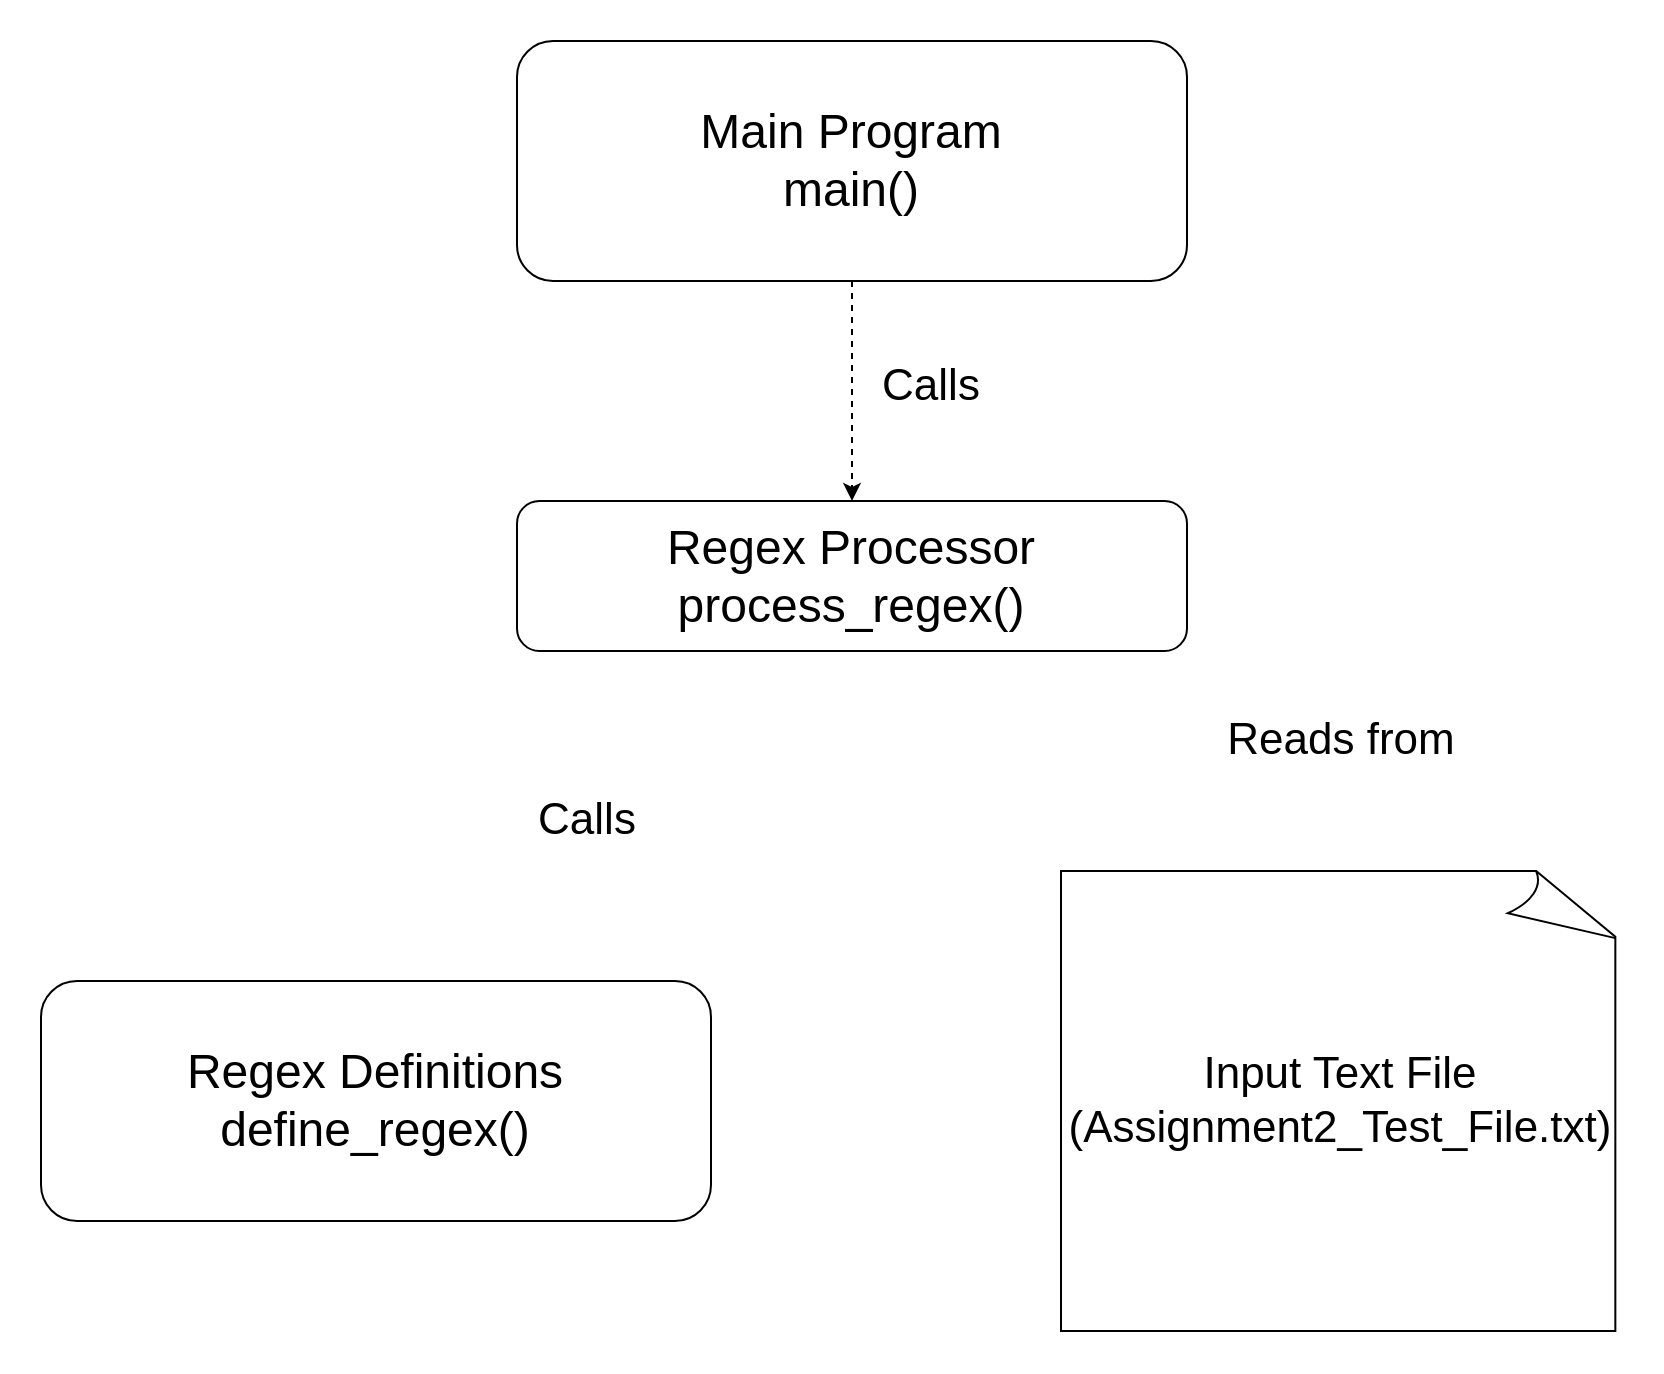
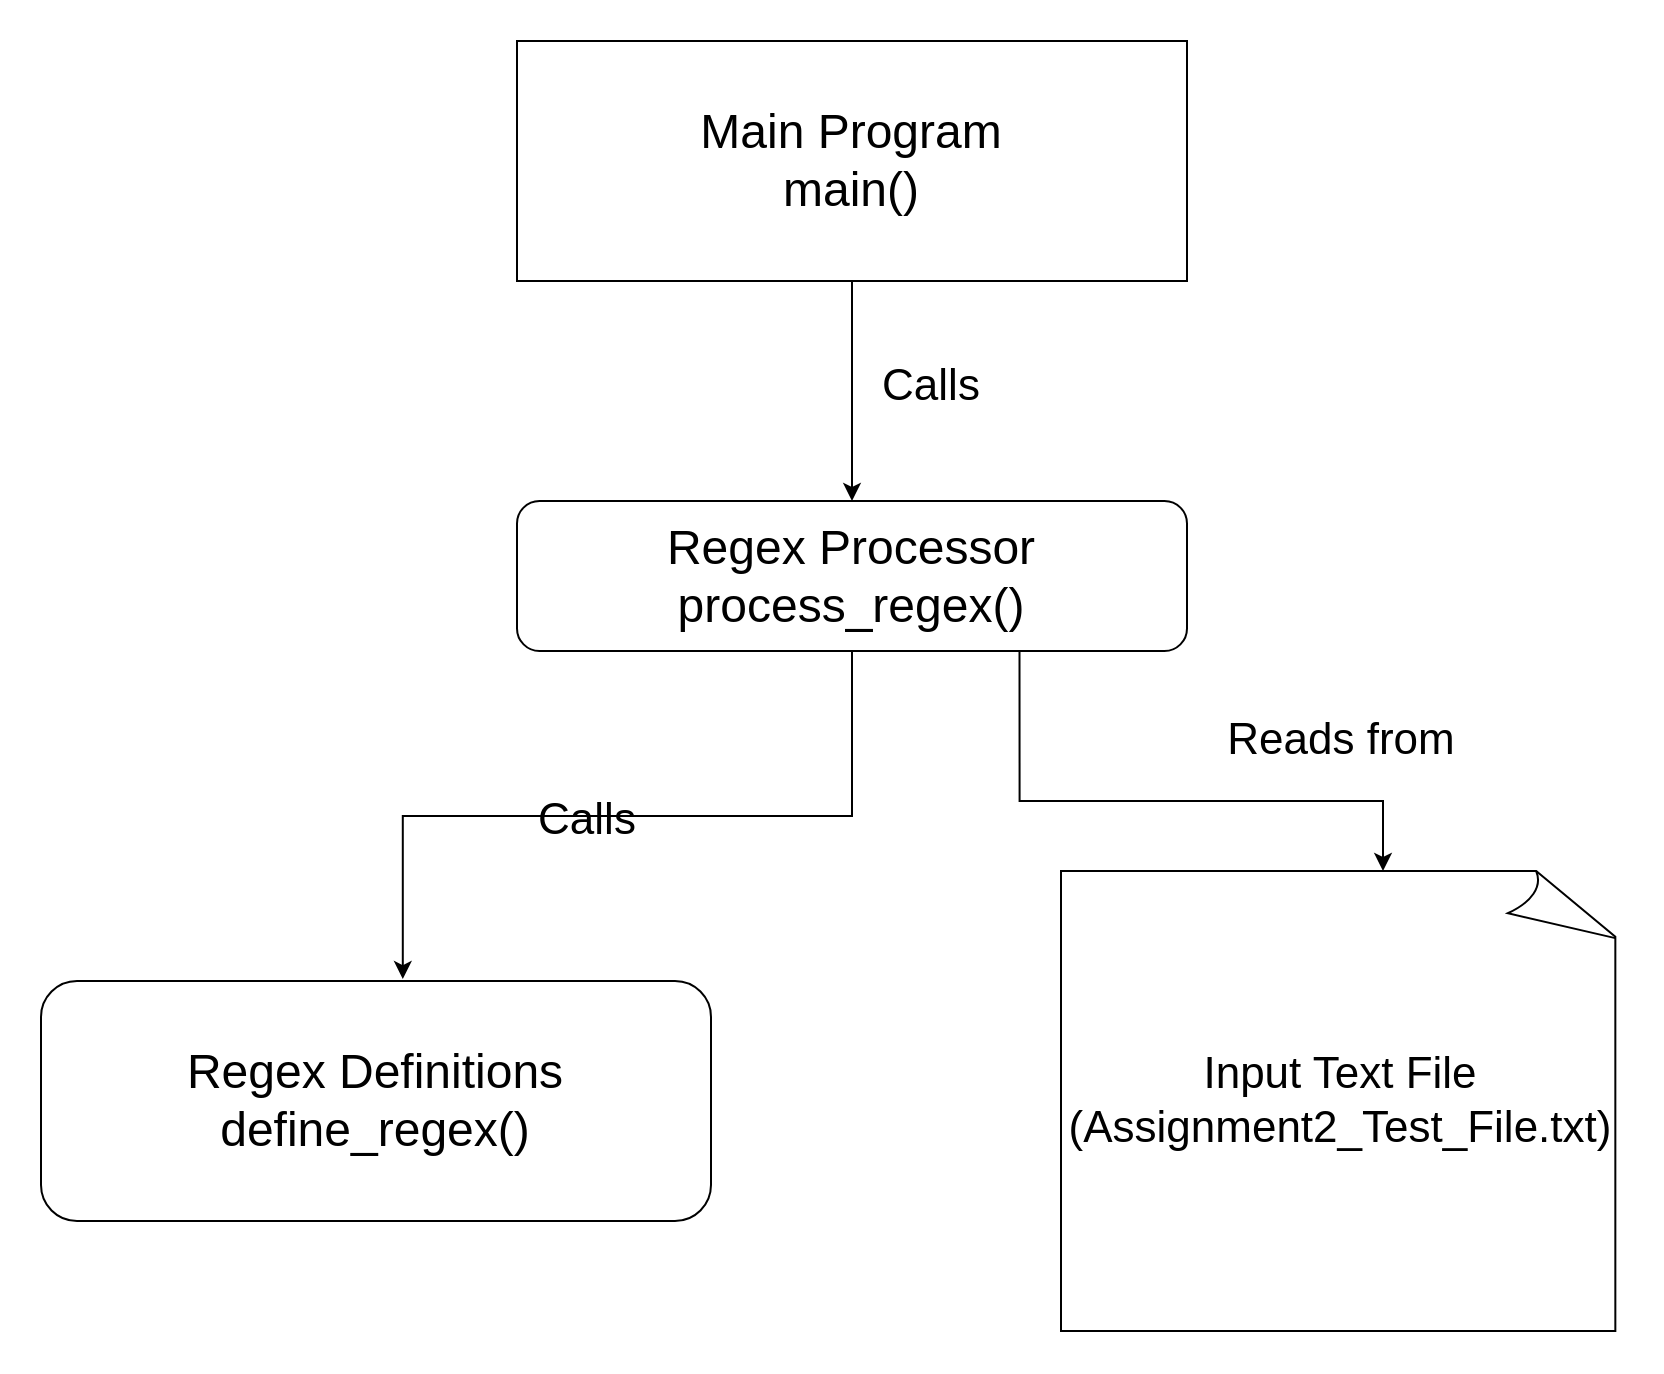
node "Main Program main()": shape rounded rectangle -> rectangle
edge "Main Program main()" -> "Regex Processor process_regex()": style dashed -> solid
edge "Regex Processor process_regex()" -> "Input Text File (Assignment2_Test_File.txt)": added
edge "Regex Processor process_regex()" -> "Regex Definitions define_regex()": added
